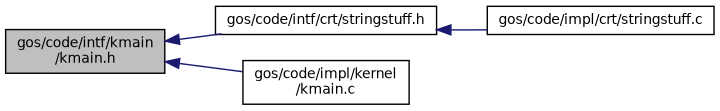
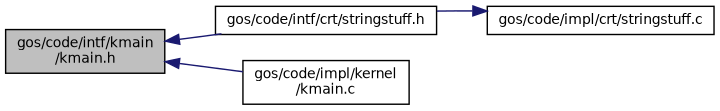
edge "gos/code/impl/crt/stringstuff.c" -> "gos/code/intf/crt/stringstuff.h": reversed
